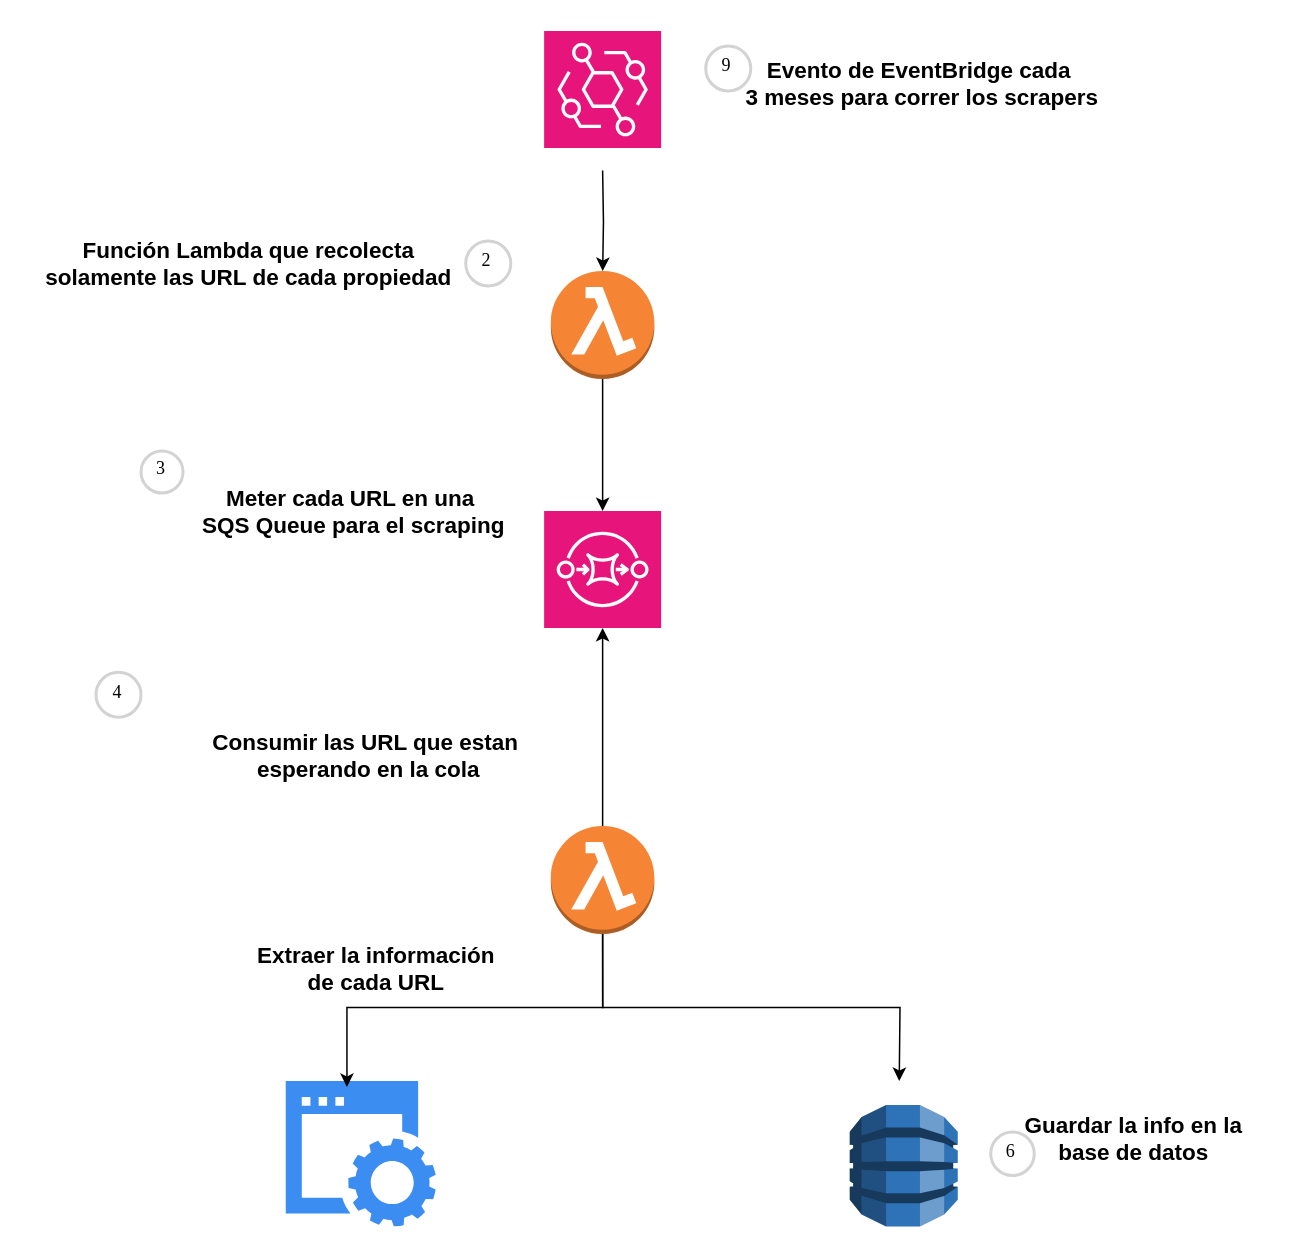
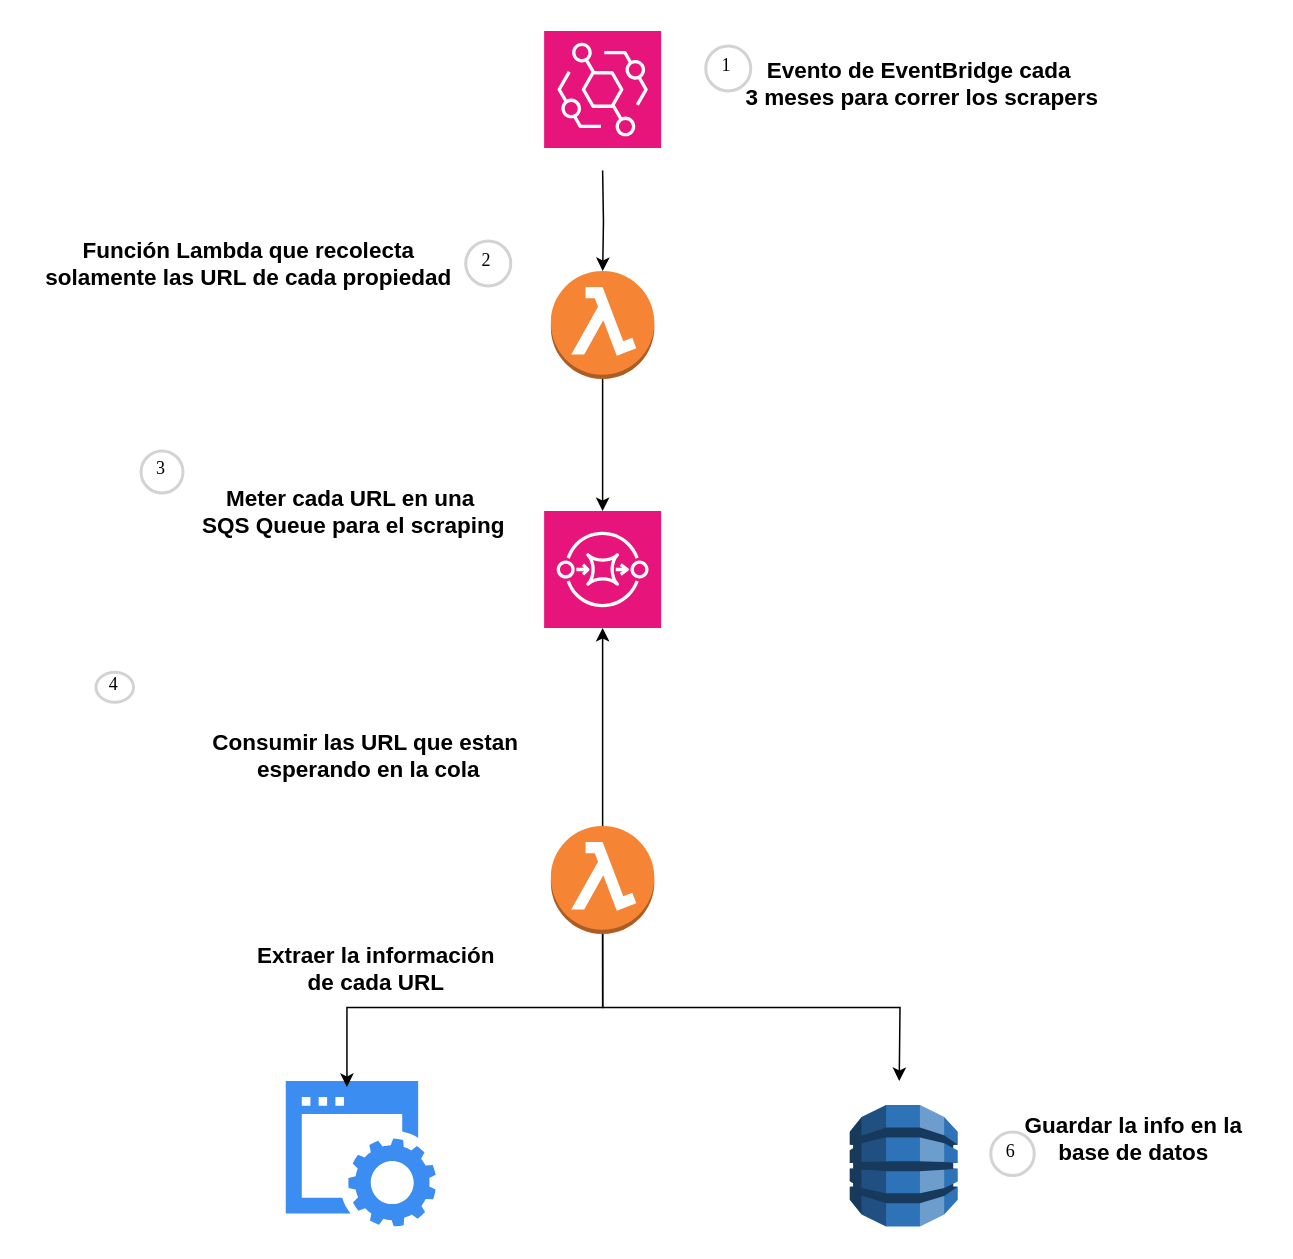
node "9": label "9" -> "1"
node "4": size 45x45 -> 38x30
